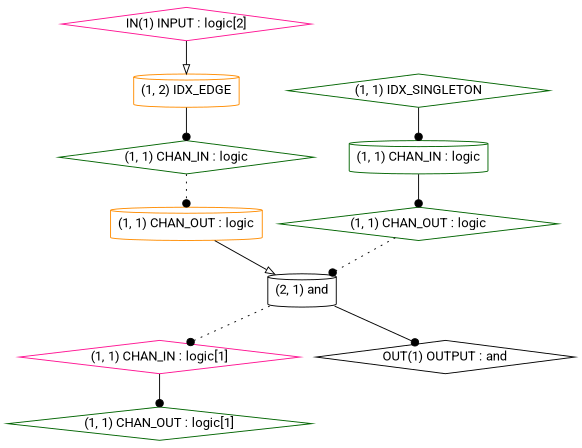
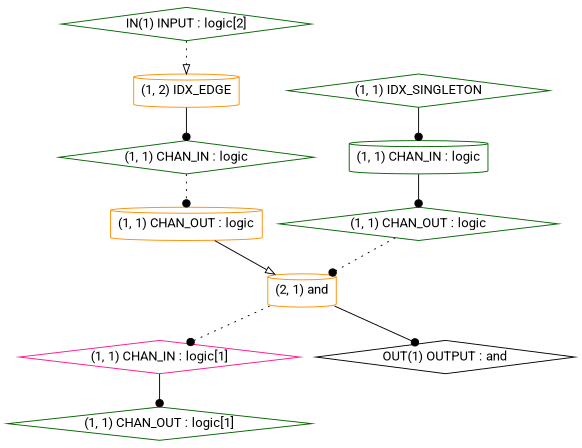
node "IN(1) INPUT : logic[2]": color deeppink -> darkgreen
edge "IN(1) INPUT : logic[2]" -> "(1, 2) IDX_EDGE": style solid -> dotted
node "(2, 1) and": color black -> darkorange
